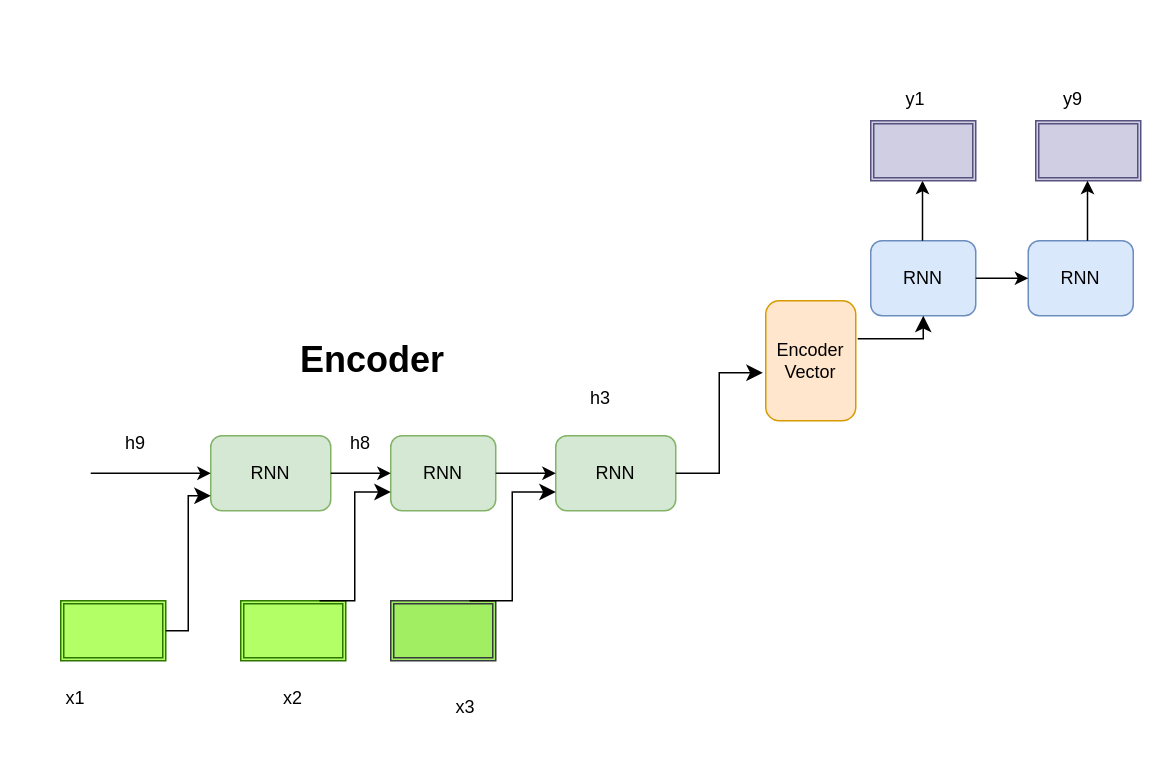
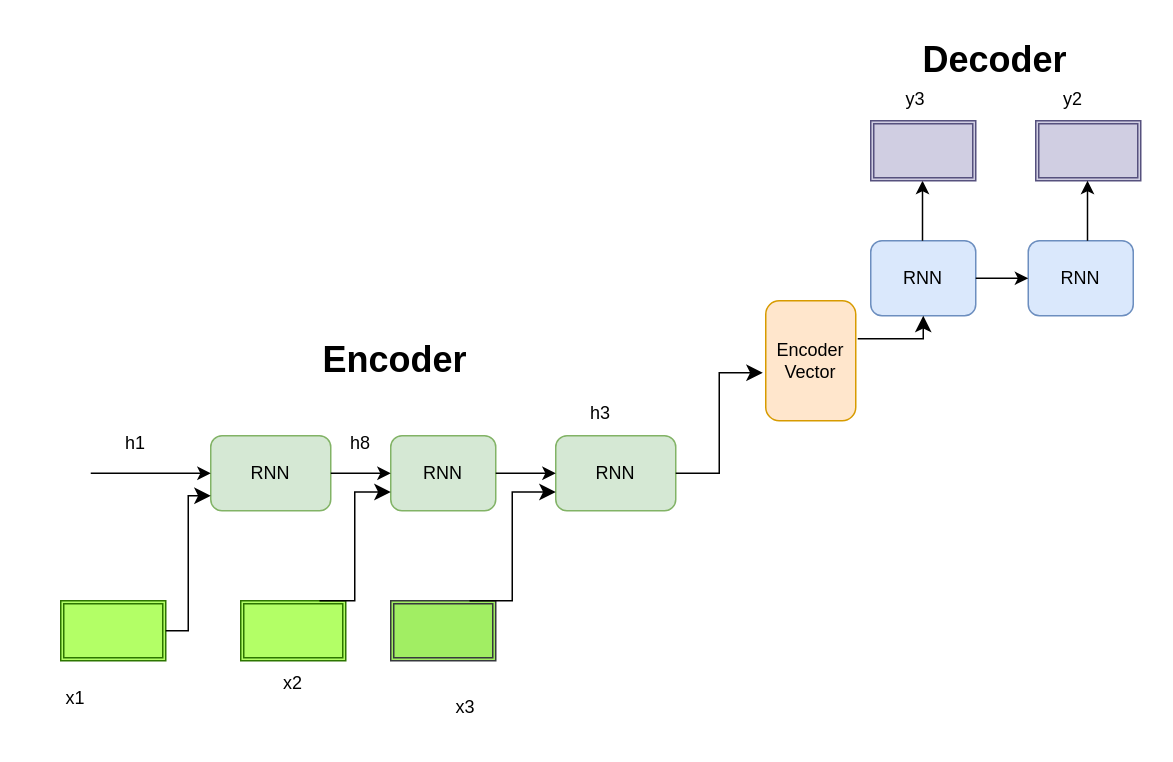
node "Decoder": added
node "y1": label "y1" -> "y3"
node "y9": label "y9" -> "y2"
node "Encoder": moved (376, 361) -> (398, 361)
node "h3": moved (601, 398) -> (601, 413)
node "h9": label "h9" -> "h1"
node "x2": moved (293, 698) -> (293, 683)
